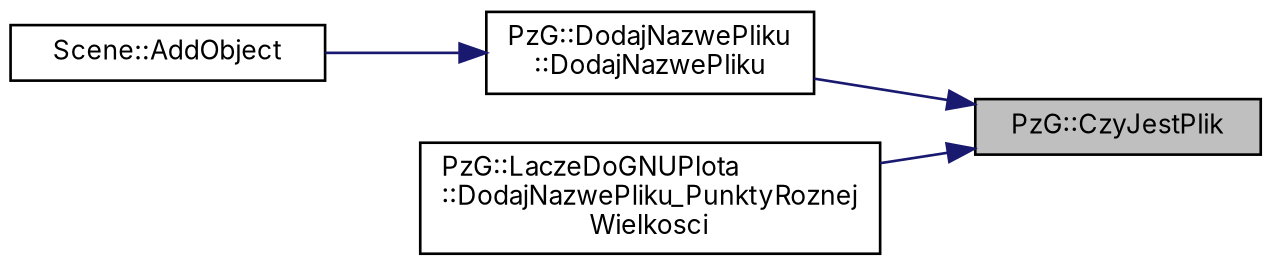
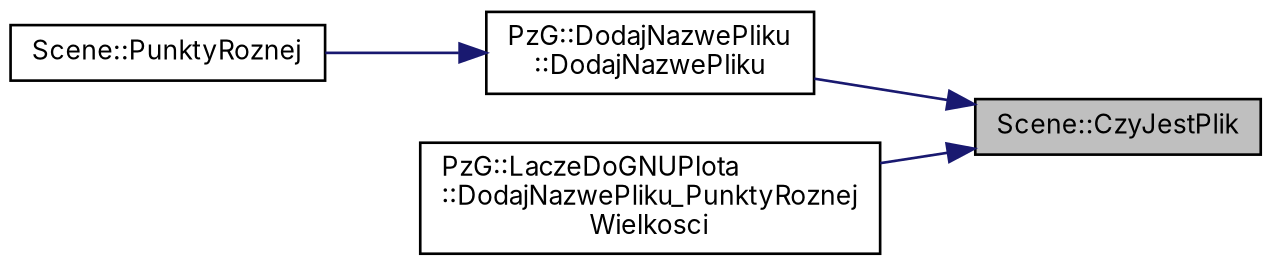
node "Scene::AddObject": label "Scene::AddObject" -> "Scene::PunktyRoznej"
node "PzG::CzyJestPlik": label "PzG::CzyJestPlik" -> "Scene::CzyJestPlik"
